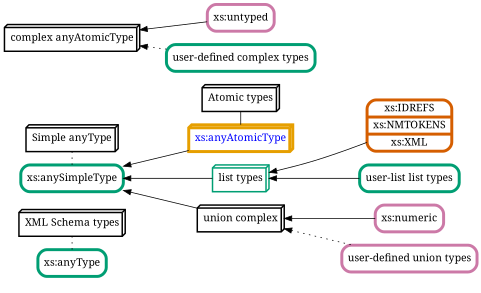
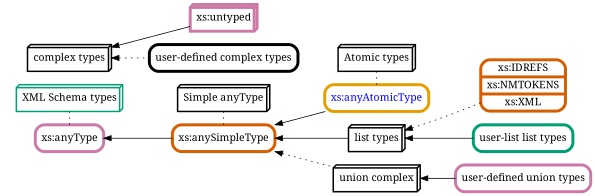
node "xs:untyped": shape box -> box3d
node "complex anyAtomicType": label "complex anyAtomicType" -> "complex types"
node "user-defined complex types": color #009e73 -> black
edge "Atomic types" -- "xs:anyAtomicType": style solid -> dotted
edge "xs:anySimpleType" -> "xs:anyType": added
node "xs:anyAtomicType": shape box3d -> box
edge "xs:IDREFS" -> "list types": style solid -> dotted
node "xs:anySimpleType": color #009e73 -> #d55e00
node "list types": color #009e73 -> black
edge "union complex" -> "xs:anySimpleType": style solid -> dotted
node "xs:numeric": removed
node "XML Schema types": color black -> #009e73
edge "user-defined union types" -> "union complex": style dotted -> solid
node "xs:anyType": color #009e73 -> #cc79a7
